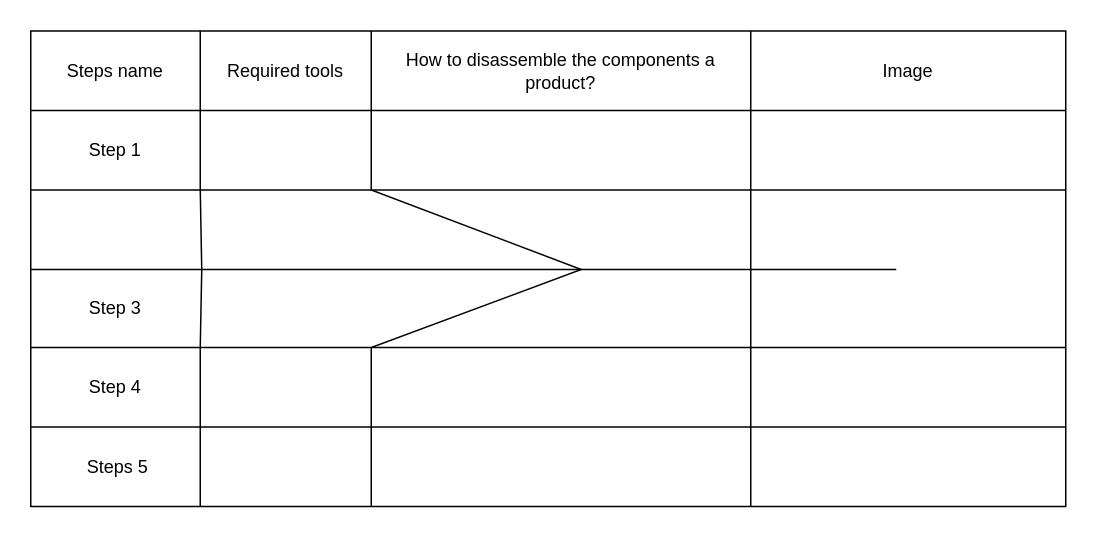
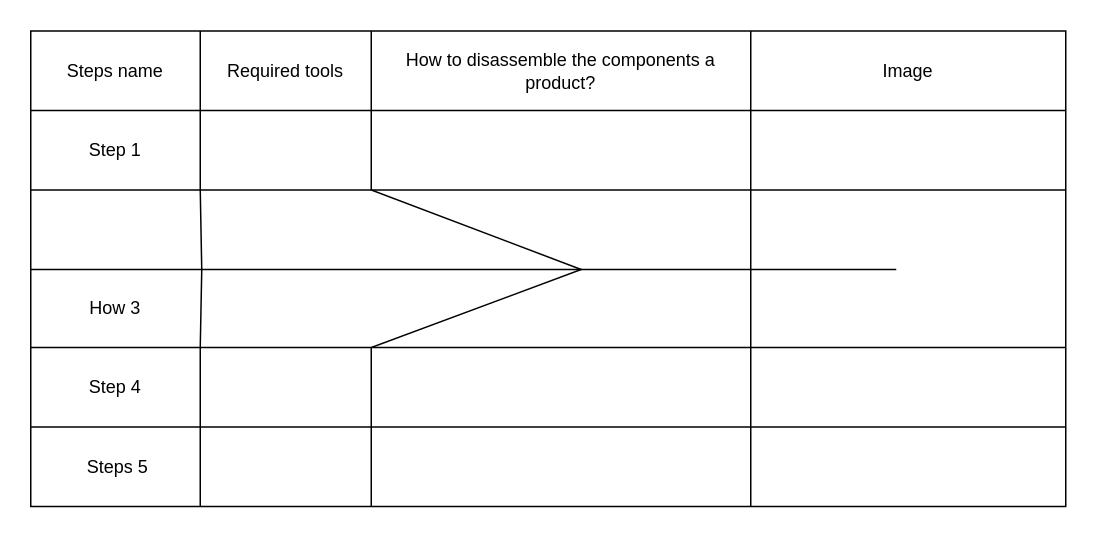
node "Step 3": label "Step 3" -> "How 3"
